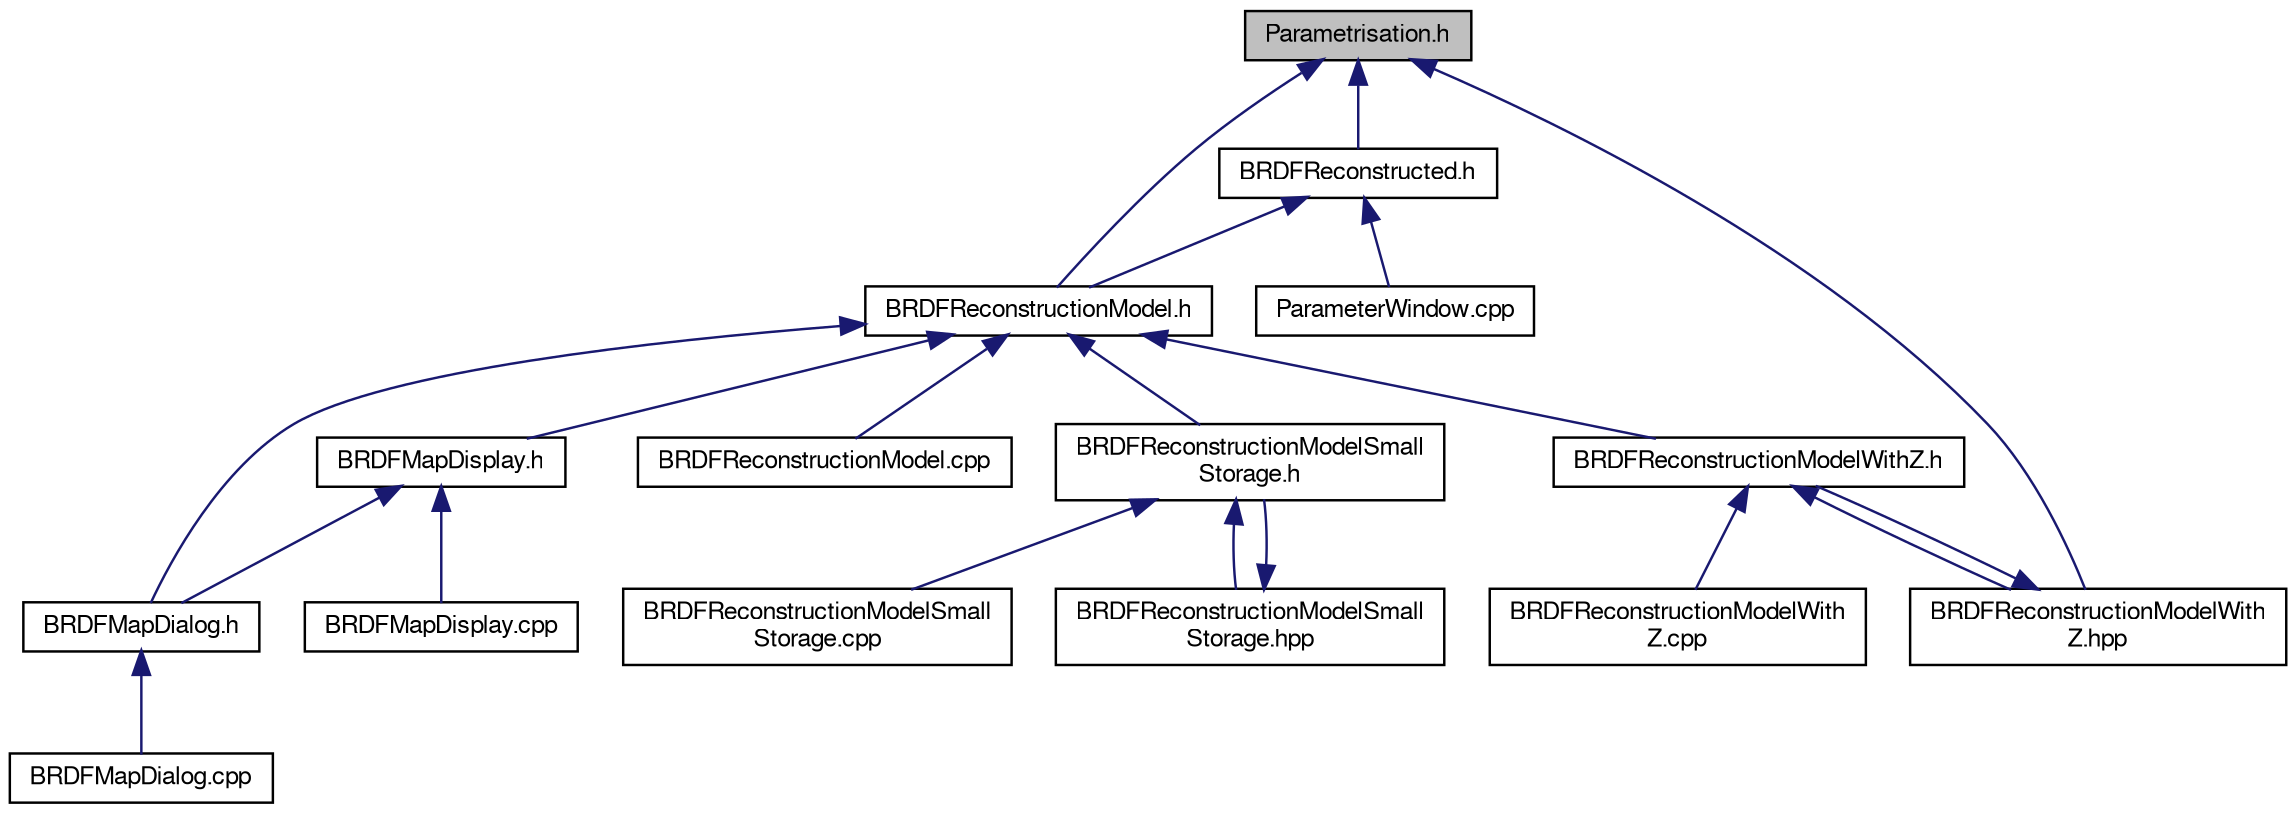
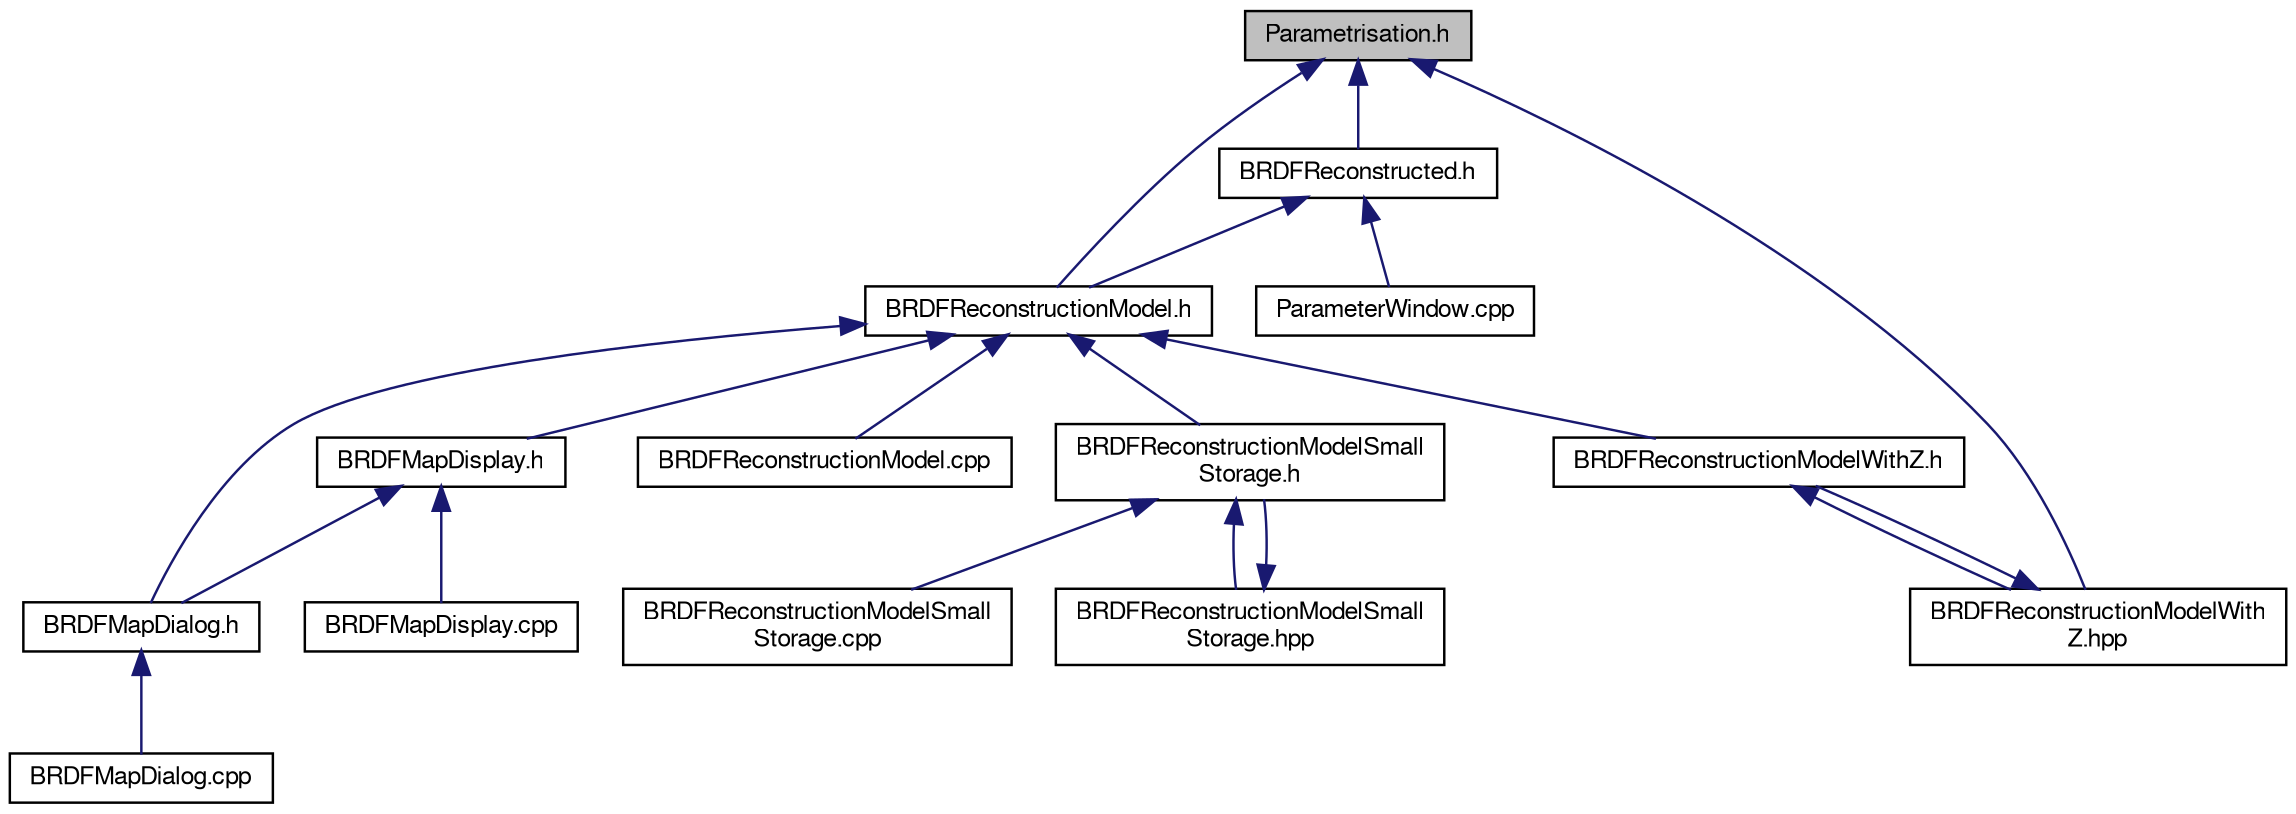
node "BRDFReconstructionModelWith Z.cpp": removed
